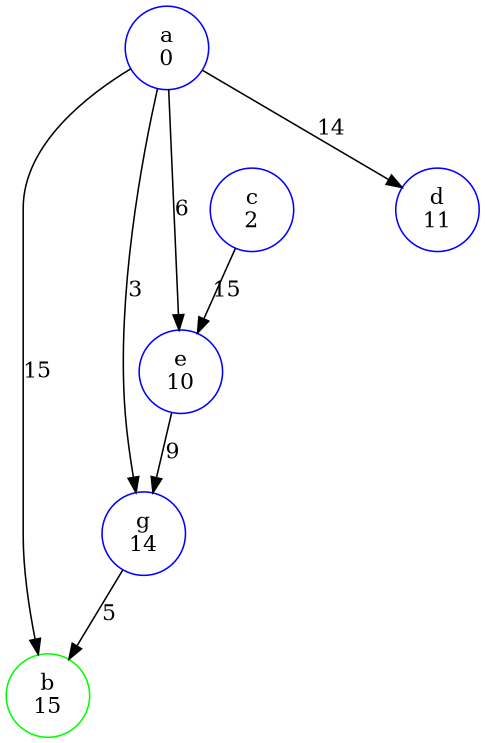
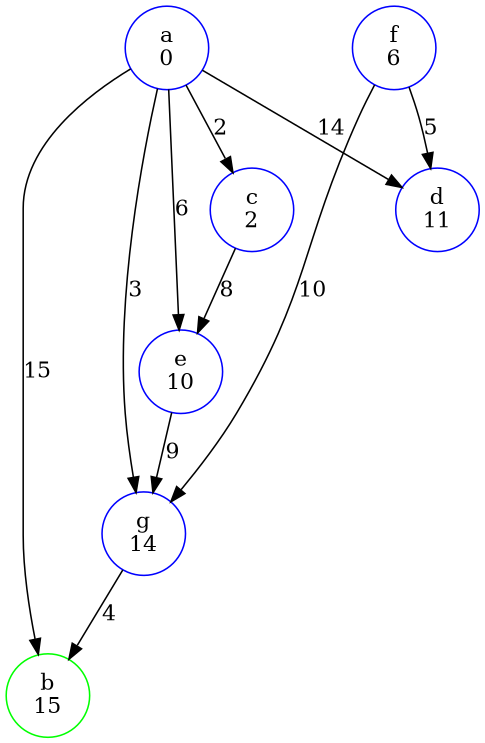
node "f 6": added
edge "a 0" -> "c 2": added, label "2"
edge "c 2" -> "e 10": label "15" -> "8"
edge "g 14" -> "b 15": label "5" -> "4"
